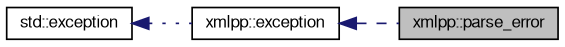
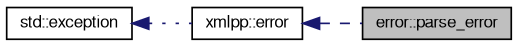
node "xmlpp::exception": label "xmlpp::exception" -> "xmlpp::error"
node "xmlpp::parse_error": label "xmlpp::parse_error" -> "error::parse_error"
